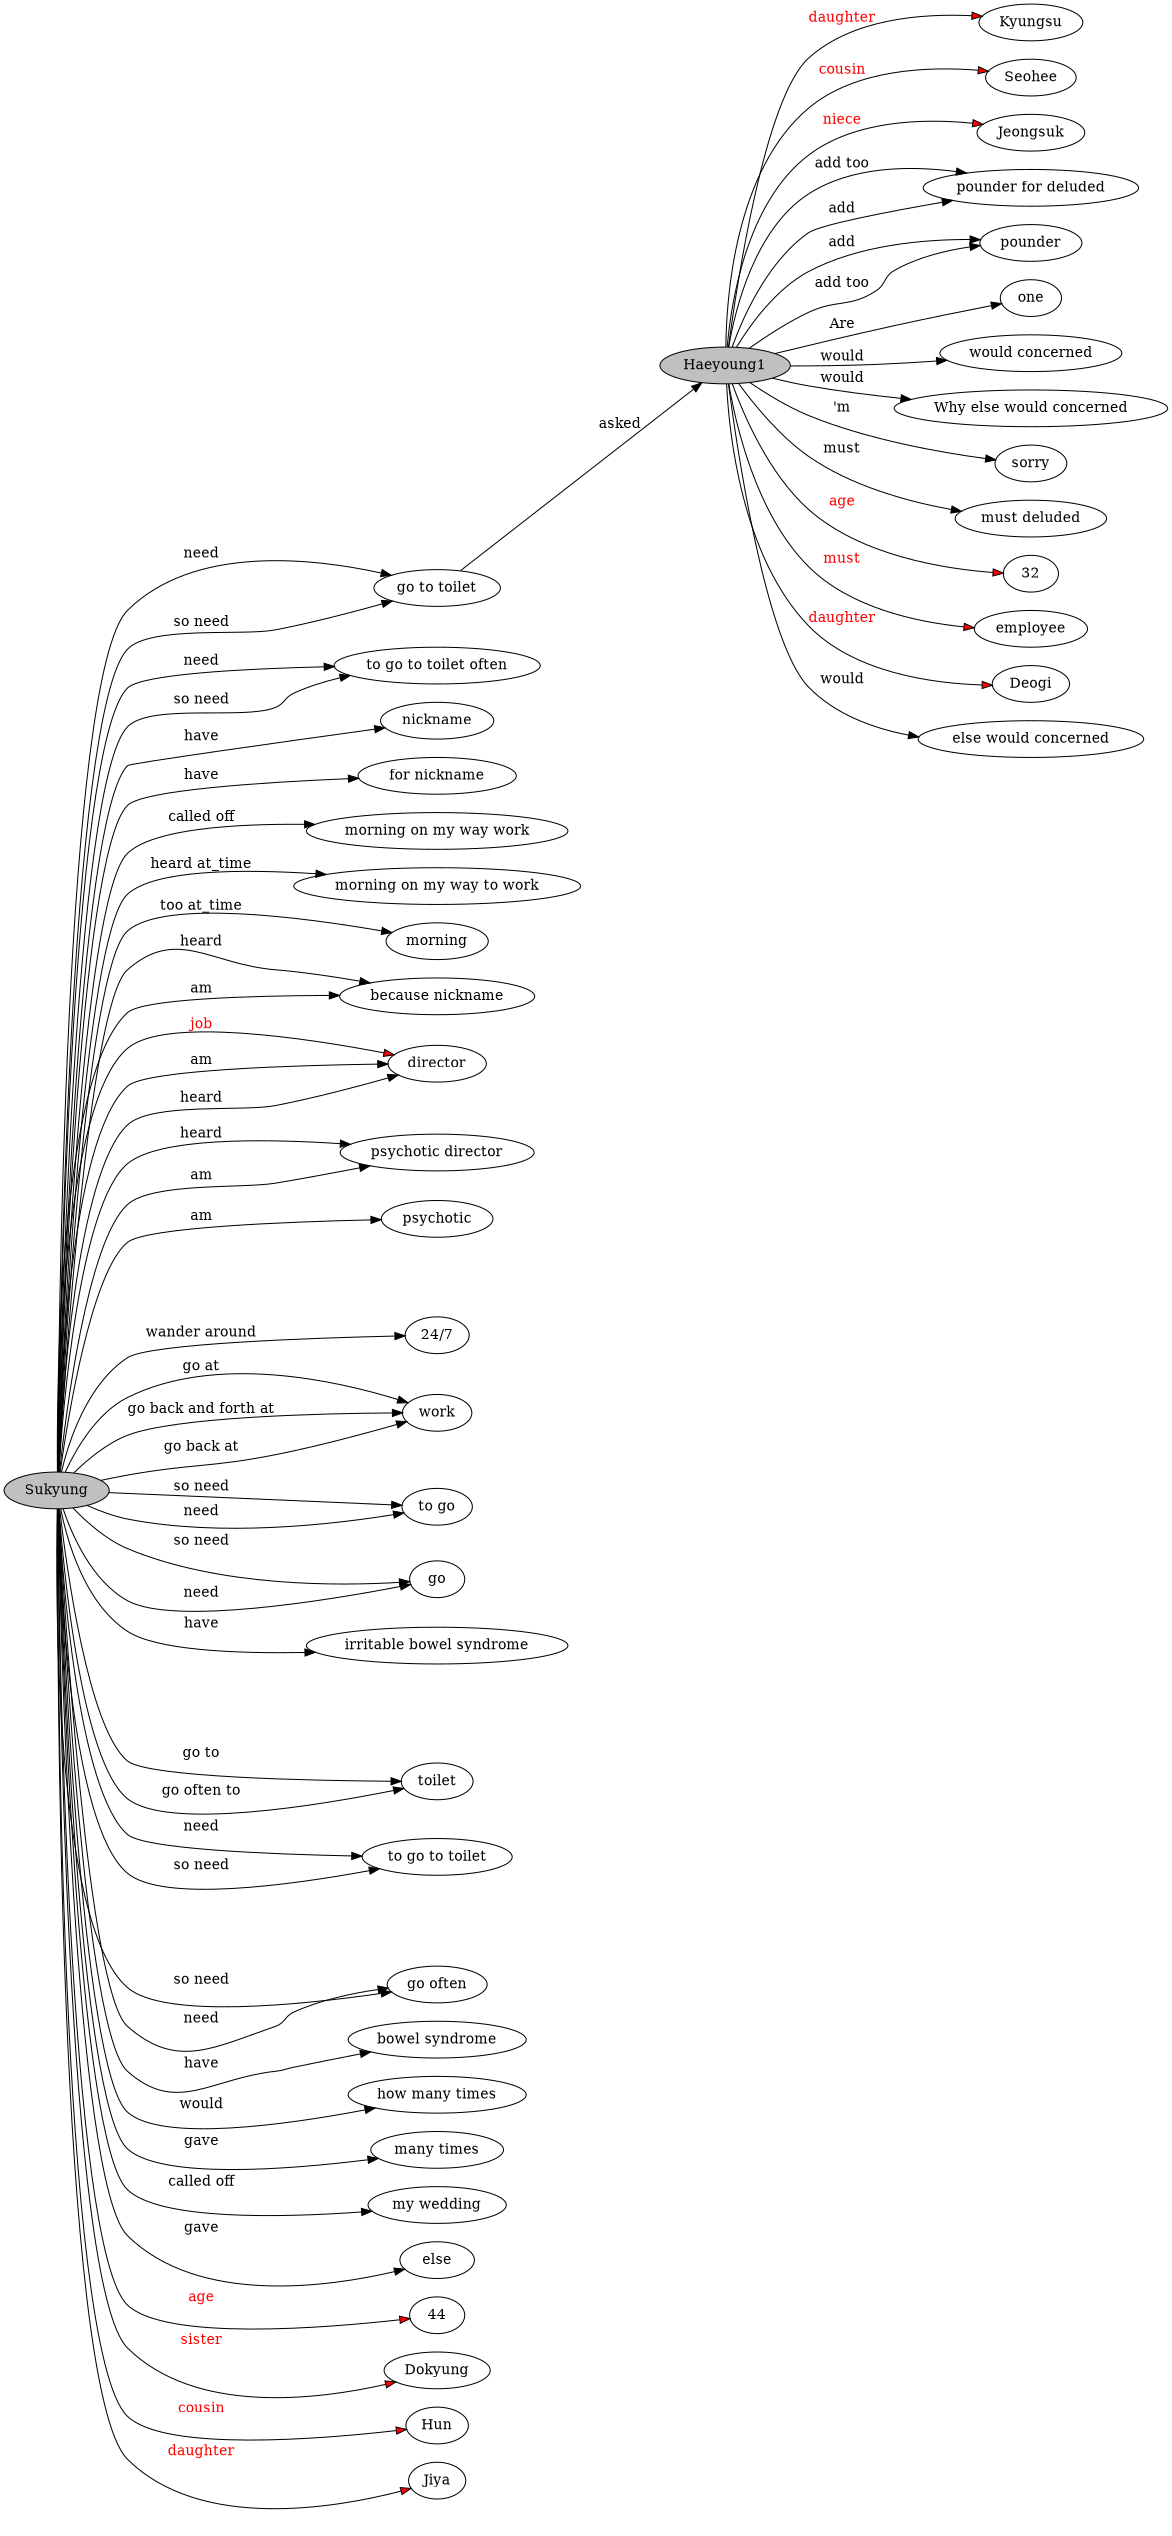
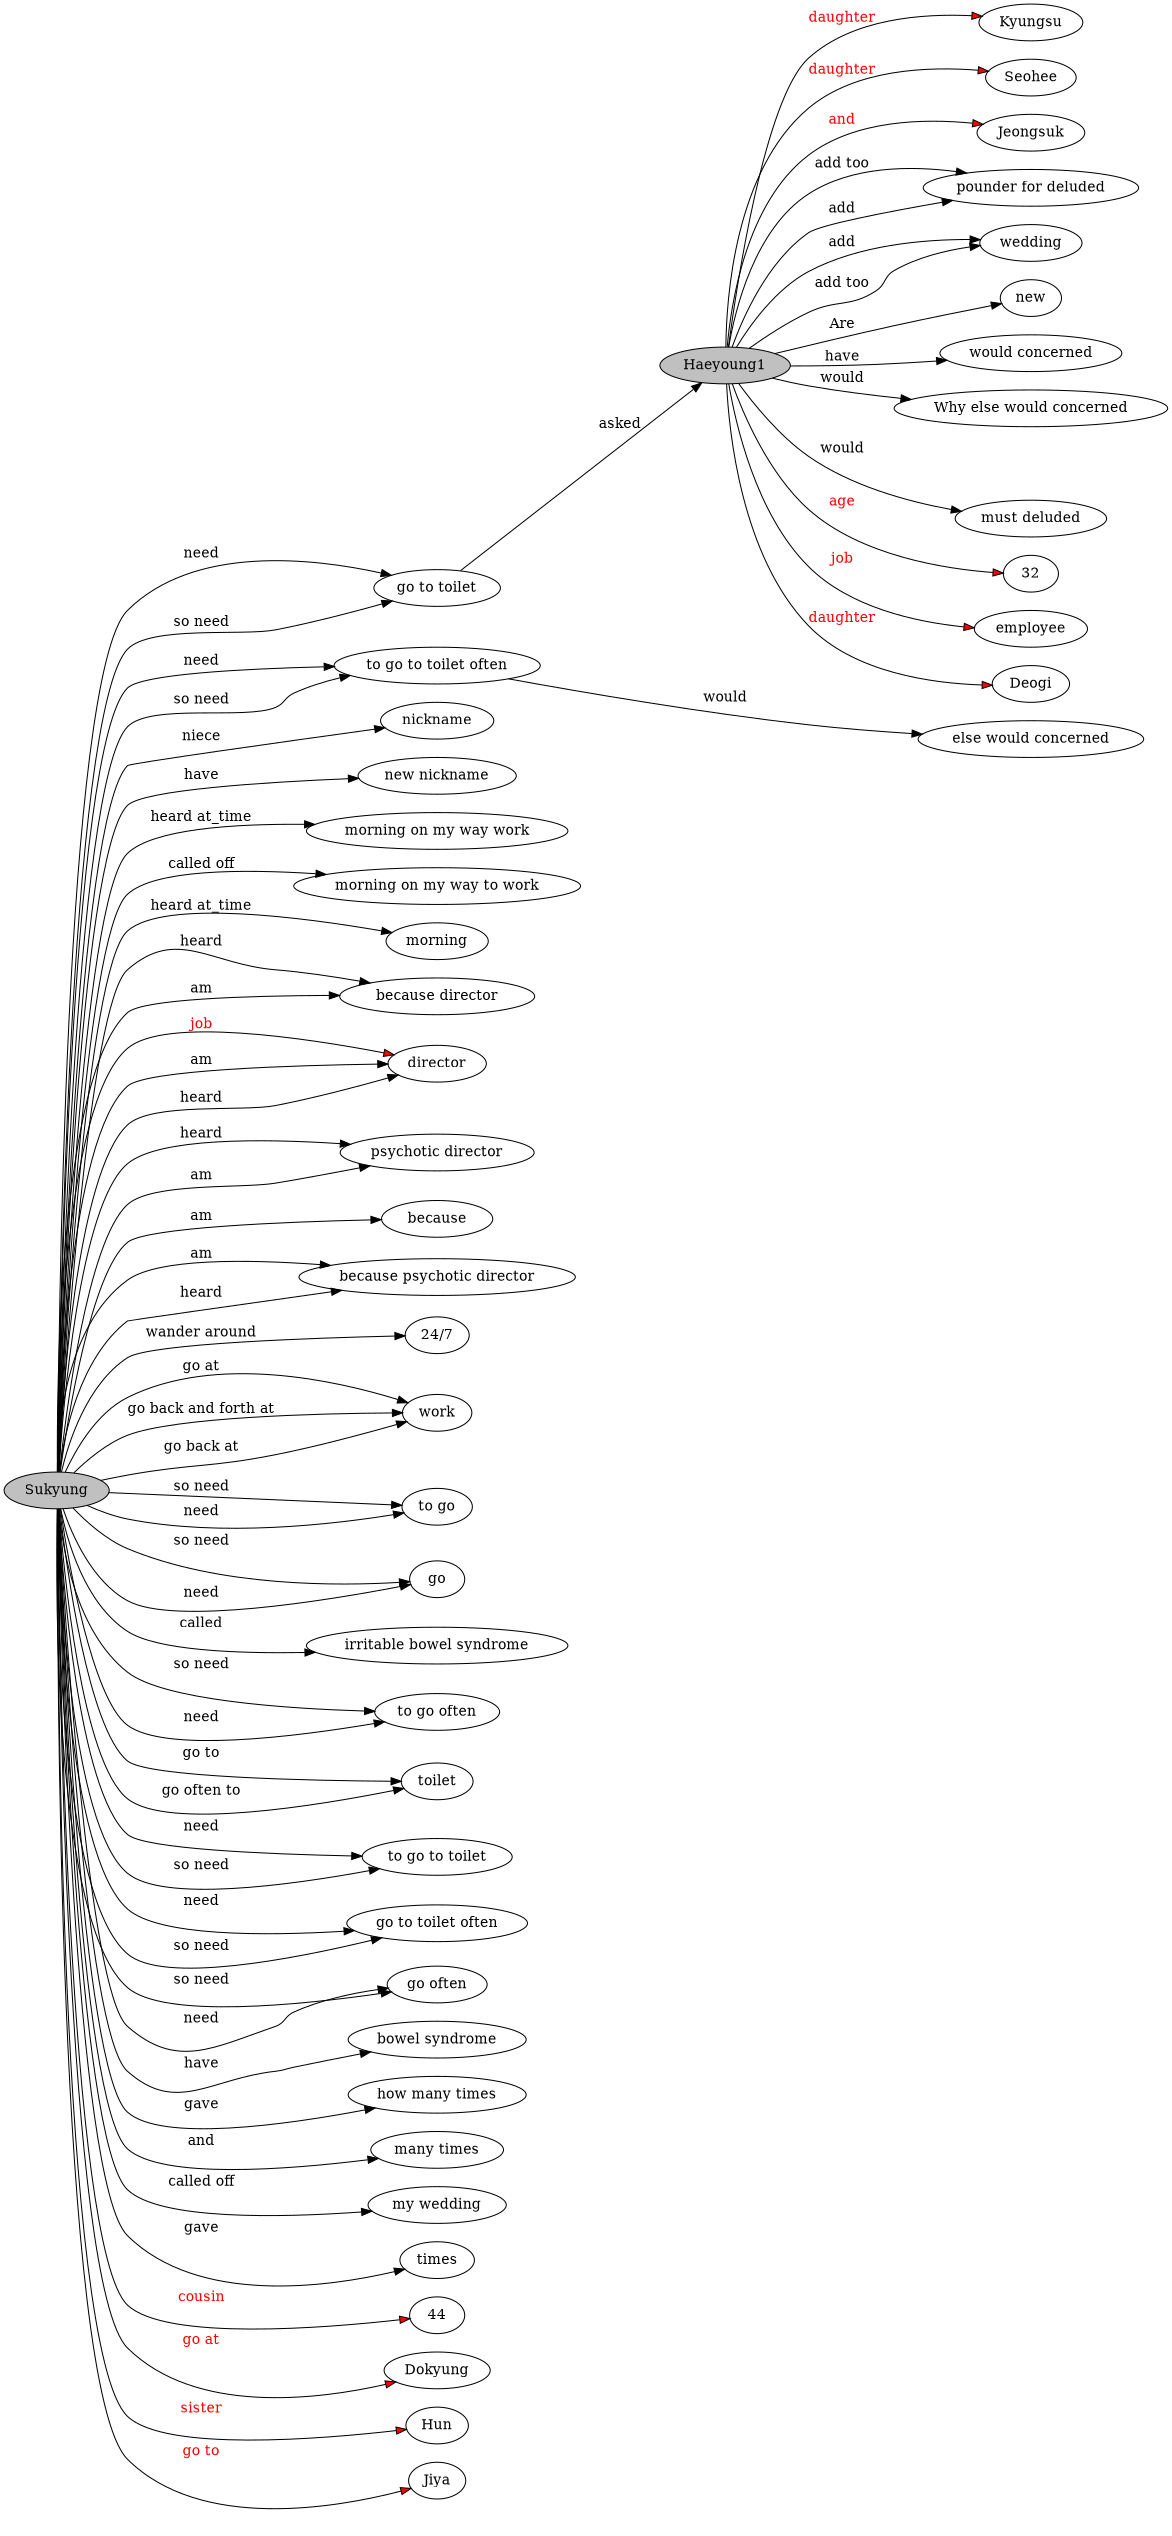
edge "Haeyoung1" -> "Seohee": label "cousin" -> "daughter"
edge "Haeyoung1" -> "Jeongsuk": label "niece" -> "and"
node "pounder": label "pounder" -> "wedding"
node "one": label "one" -> "new"
edge "Haeyoung1" -> "would concerned": label "would" -> "have"
edge "Haeyoung1" -> "must deluded": label "must" -> "would"
node "sorry": removed
edge "Haeyoung1" -> "employee": label "must" -> "job"
edge "Haeyoung1" -> "else would concerned": now "to go to toilet often" -> "else would concerned"
edge "Sukyung" -> "nickname": label "have" -> "niece"
node "for nickname": label "for nickname" -> "new nickname"
edge "Sukyung" -> "morning on my way work": label "called off" -> "heard at_time"
edge "Sukyung" -> "morning on my way to work": label "heard at_time" -> "called off"
edge "Sukyung" -> "morning": label "too at_time" -> "heard at_time"
node "because nickname": label "because nickname" -> "because director"
node "psychotic": label "psychotic" -> "because"
node "because psychotic director": added
edge "Sukyung" -> "irritable bowel syndrome": label "have" -> "called"
node "to go often": added
node "go to toilet often": added
edge "Sukyung" -> "how many times": label "would" -> "gave"
edge "Sukyung" -> "many times": label "gave" -> "and"
node "else": label "else" -> "times"
edge "Sukyung" -> "44": label "age" -> "cousin"
edge "Sukyung" -> "Dokyung": label "sister" -> "go at"
edge "Sukyung" -> "Hun": label "cousin" -> "sister"
edge "Sukyung" -> "Jiya": label "daughter" -> "go to"
